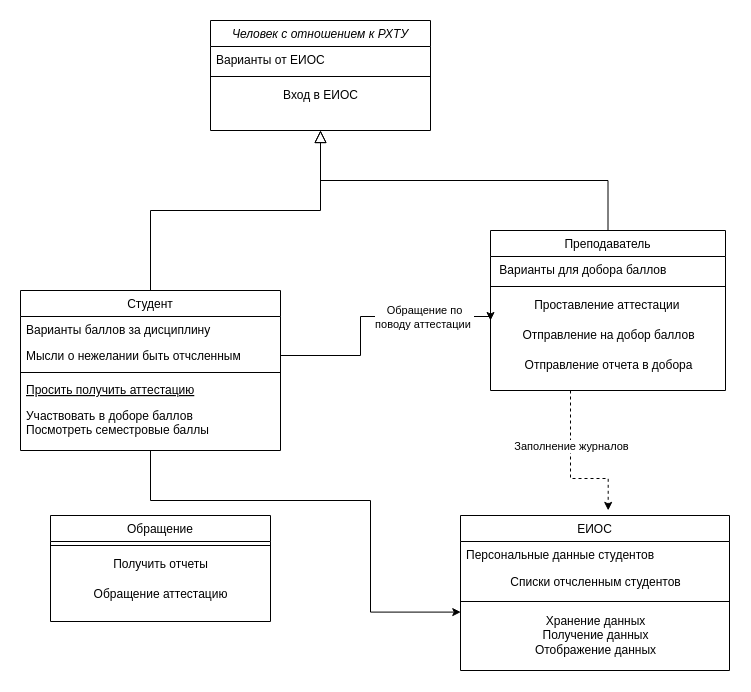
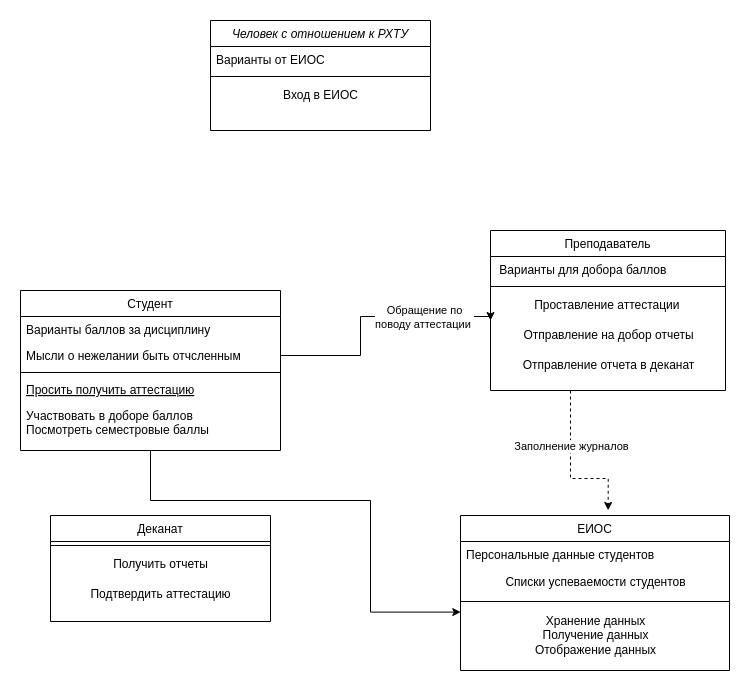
edge "Преподаватель" -> "Человек с отношением к РХТУ": removed
edge "Студент" -> "Человек с отношением к РХТУ": removed
node "Отправление на добор баллов": label "Отправление на добор баллов" -> "Отправление на добор отчеты"
node "Отправление отчета в добора": label "Отправление отчета в добора" -> "Отправление отчета в деканат"
node "Обращение": label "Обращение" -> "Деканат"
node "Списки отчсленным студентов": label "Списки отчсленным студентов" -> "Списки успеваемости студентов"
node "Обращение аттестацию": label "Обращение аттестацию" -> "Подтвердить аттестацию"
